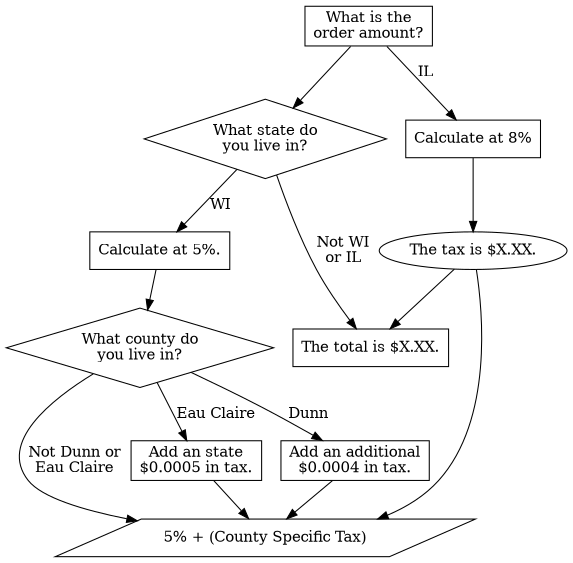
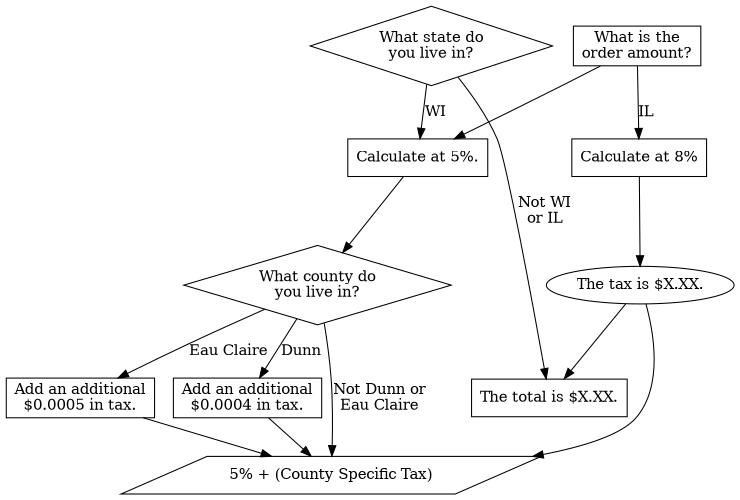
edge "What is the order amount?" -> "What state do you live in?": now "What is the order amount?" -> "Calculate at 5%."
node "Add an state $0.0005 in tax.": label "Add an state $0.0005 in tax." -> "Add an additional $0.0005 in tax."
